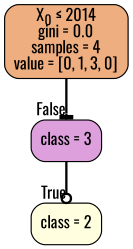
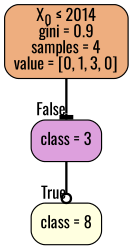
node "X": text "gini = 0.0" -> "gini = 0.9"
node "class = 2": label "class = 2" -> "class = 8"
